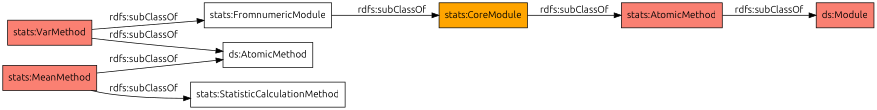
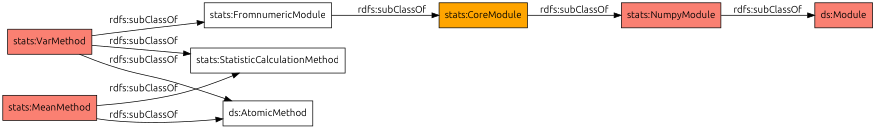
node "stats:AtomicMethod": label "stats:AtomicMethod" -> "stats:NumpyModule"
edge "stats:VarMethod" -> "stats:StatisticCalculationMethod": added, label "rdfs:subClassOf"
